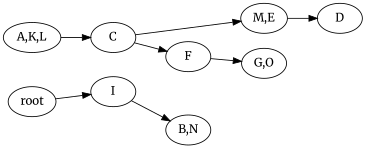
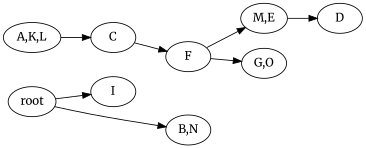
edge "C" -> "M,E": now "F" -> "M,E"
edge "I" -> "B,N": now "root" -> "B,N"
